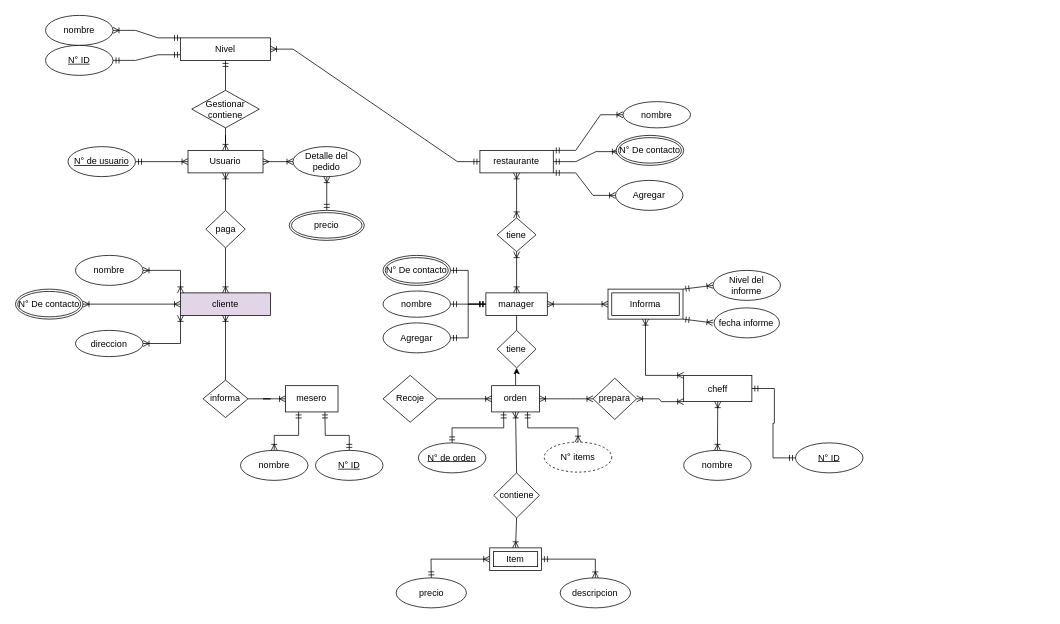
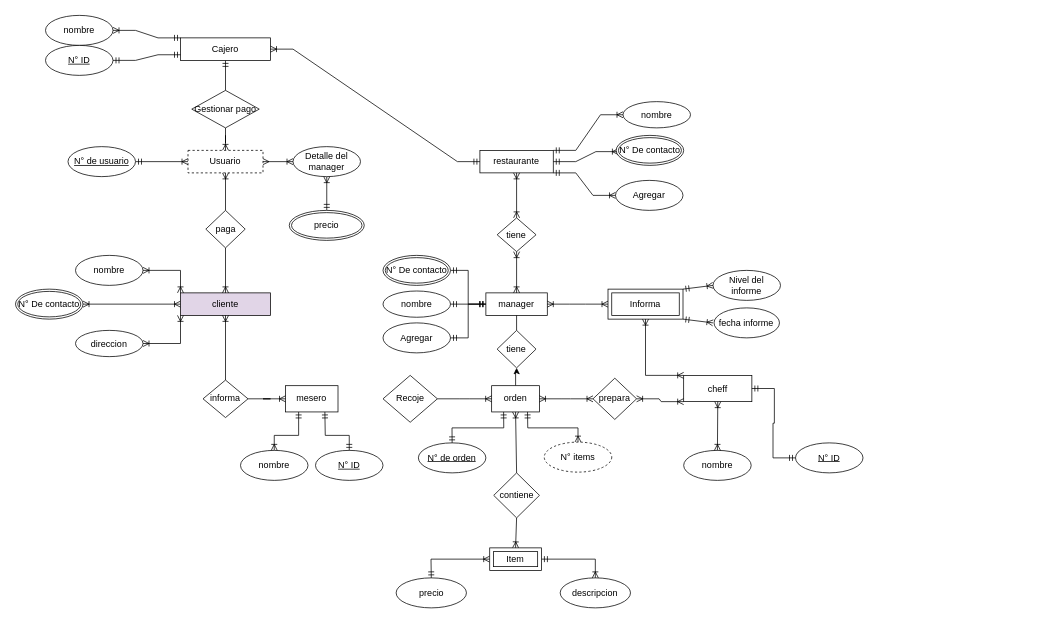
node "Nivel": label "Nivel" -> "Cajero"
node "Gestionar contiene": label "Gestionar contiene" -> "Gestionar pago"
node "Usuario": style solid -> dashed
node "Detalle del pedido": label "Detalle del pedido" -> "Detalle del manager"
